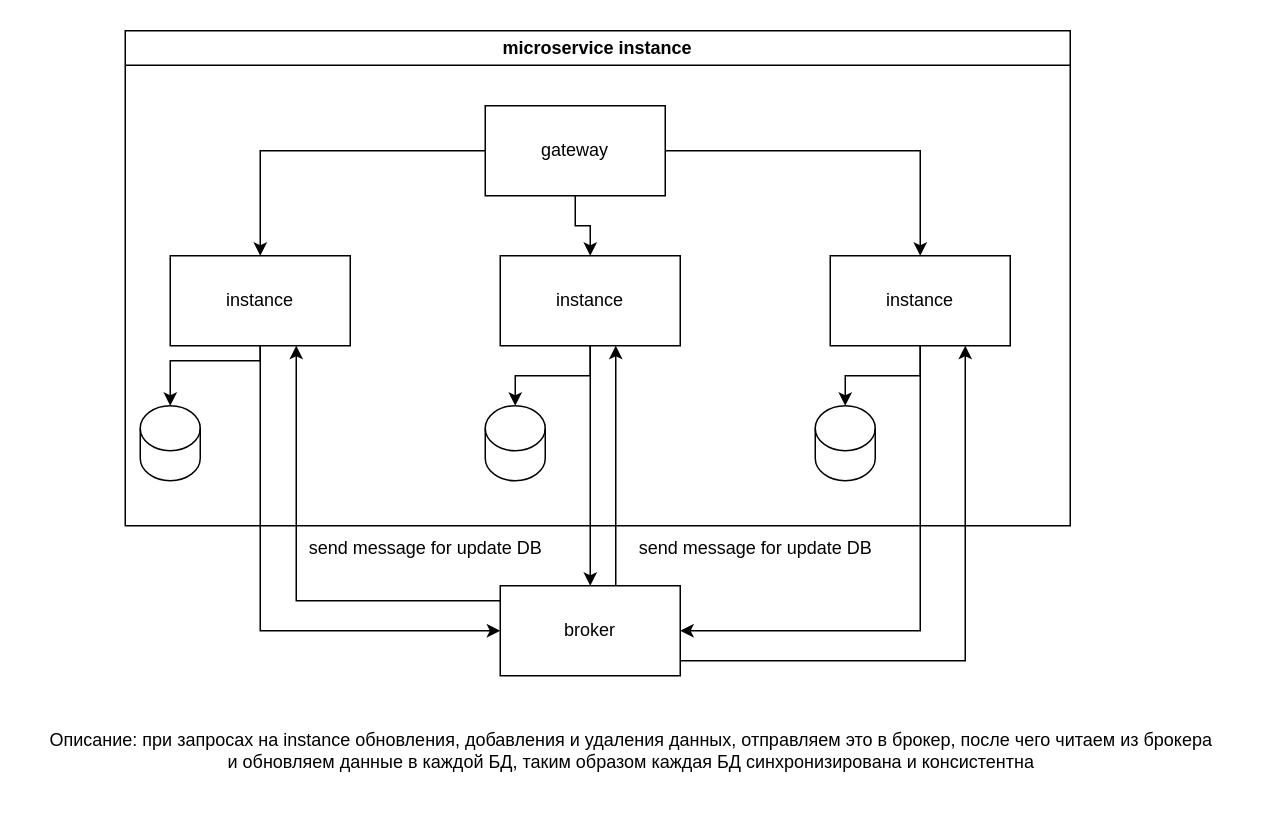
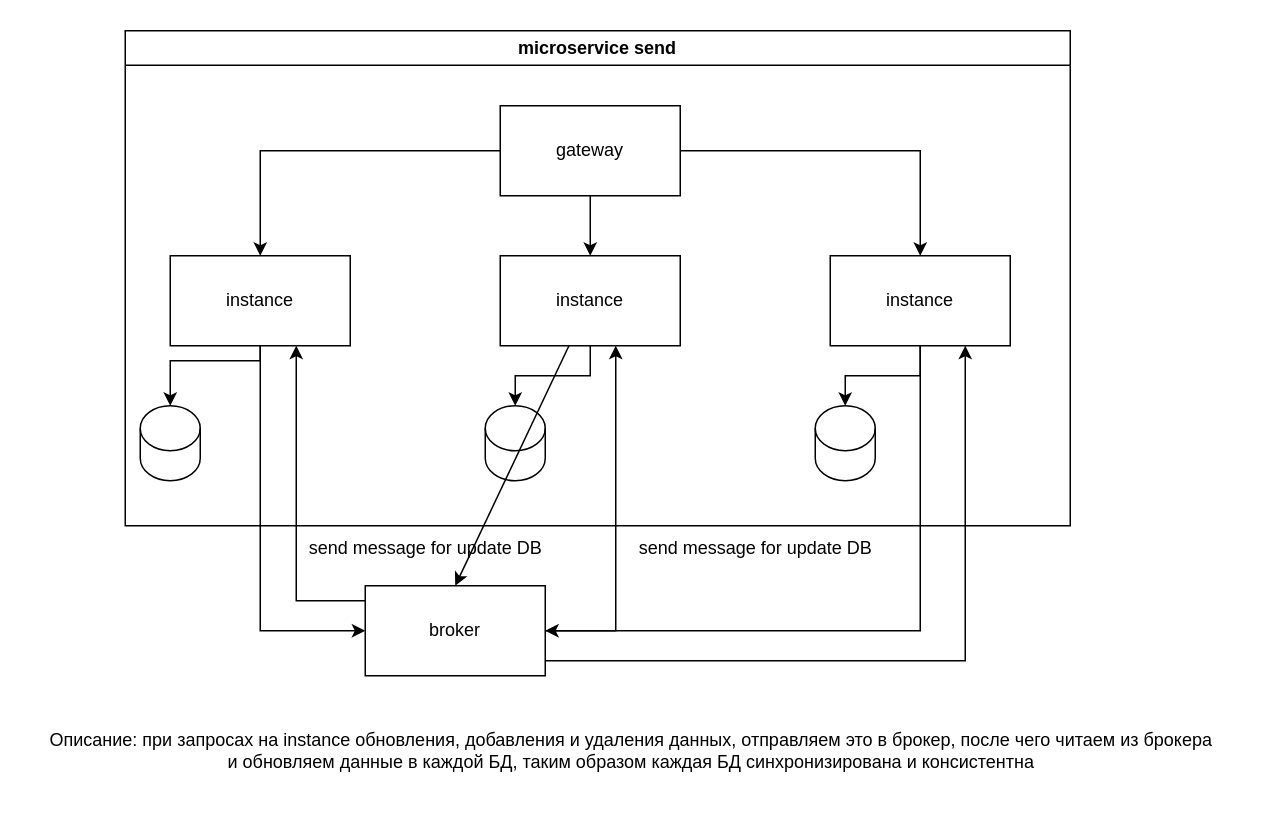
node "microservice instance": label "microservice instance" -> "microservice send"
node "gateway": moved (575, 151) -> (590, 151)
node "broker": moved (590, 631) -> (455, 631)
